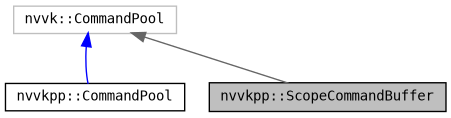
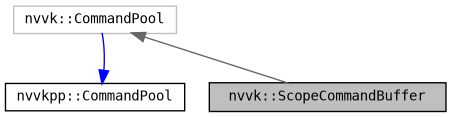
edge "nvvkpp::CommandPool" -> "nvvk::CommandPool": reversed
node "nvvkpp::ScopeCommandBuffer": label "nvvkpp::ScopeCommandBuffer" -> "nvvk::ScopeCommandBuffer"
